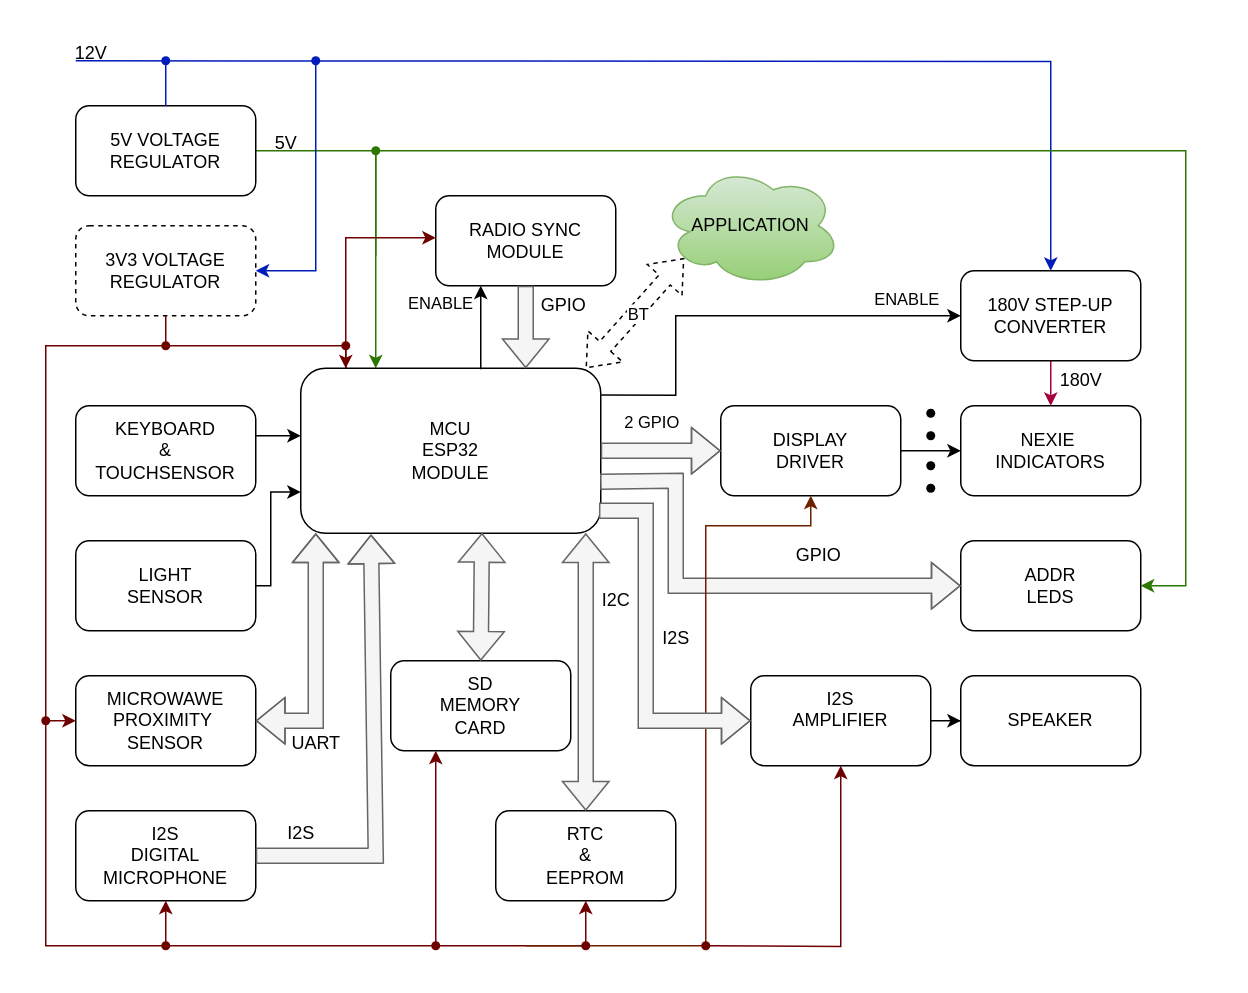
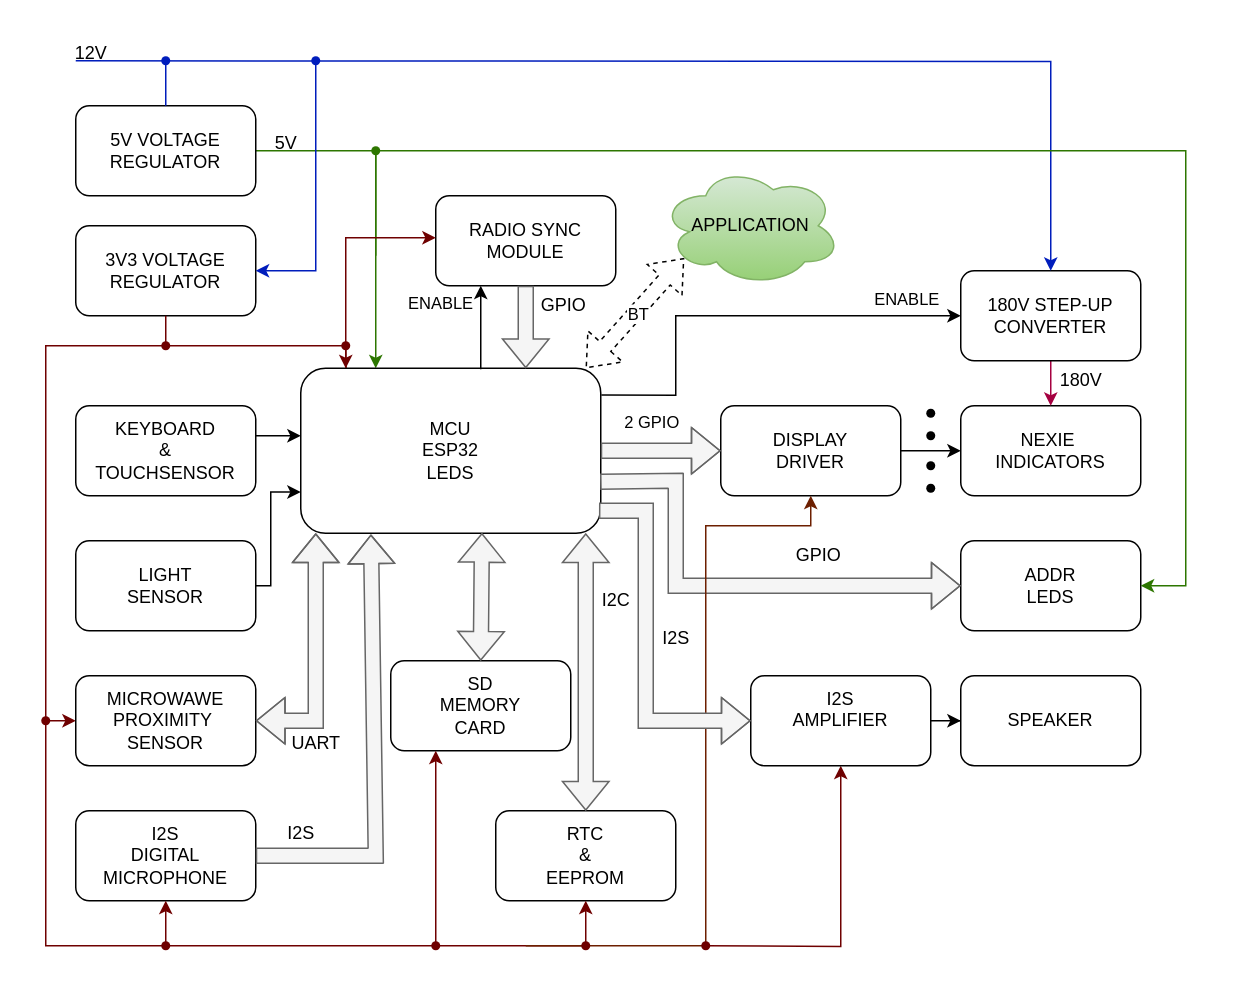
node "3V3 VOLTAGE REGULATOR": style dashed -> solid
node "MCU ESP32 MODULE": label "MCU ESP32 MODULE" -> "MCU ESP32 LEDS"
